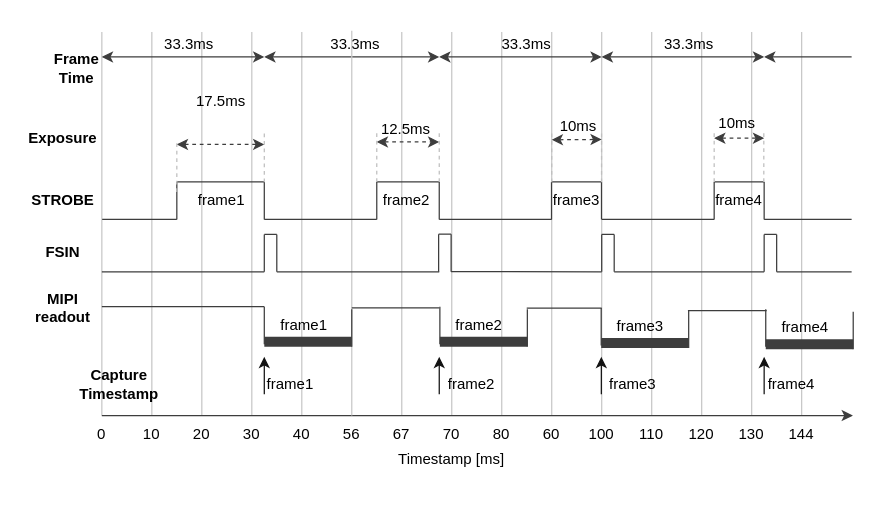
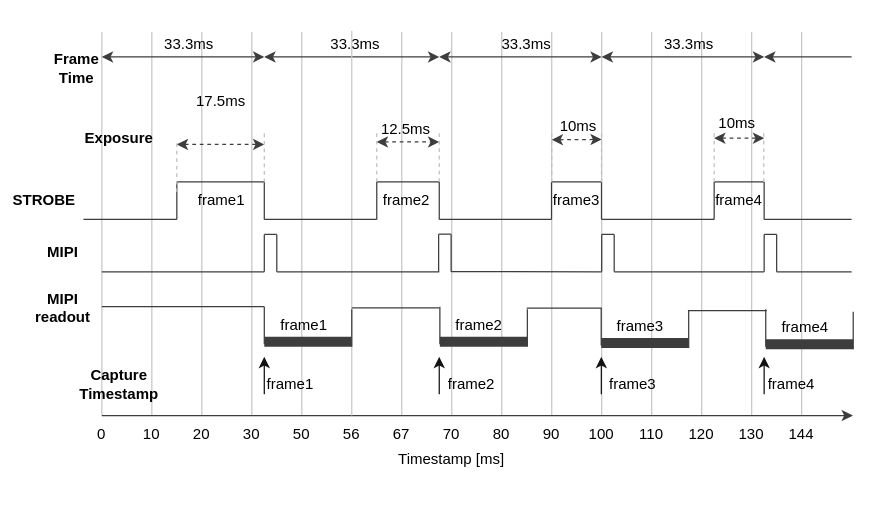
node "Exposure": moved (63, 138) -> (119, 138)
node "STROBE": moved (63, 201) -> (44, 201)
node "FSIN": label "FSIN" -> "MIPI"
node "40": label "40" -> "50"
node "60": label "60" -> "90"
